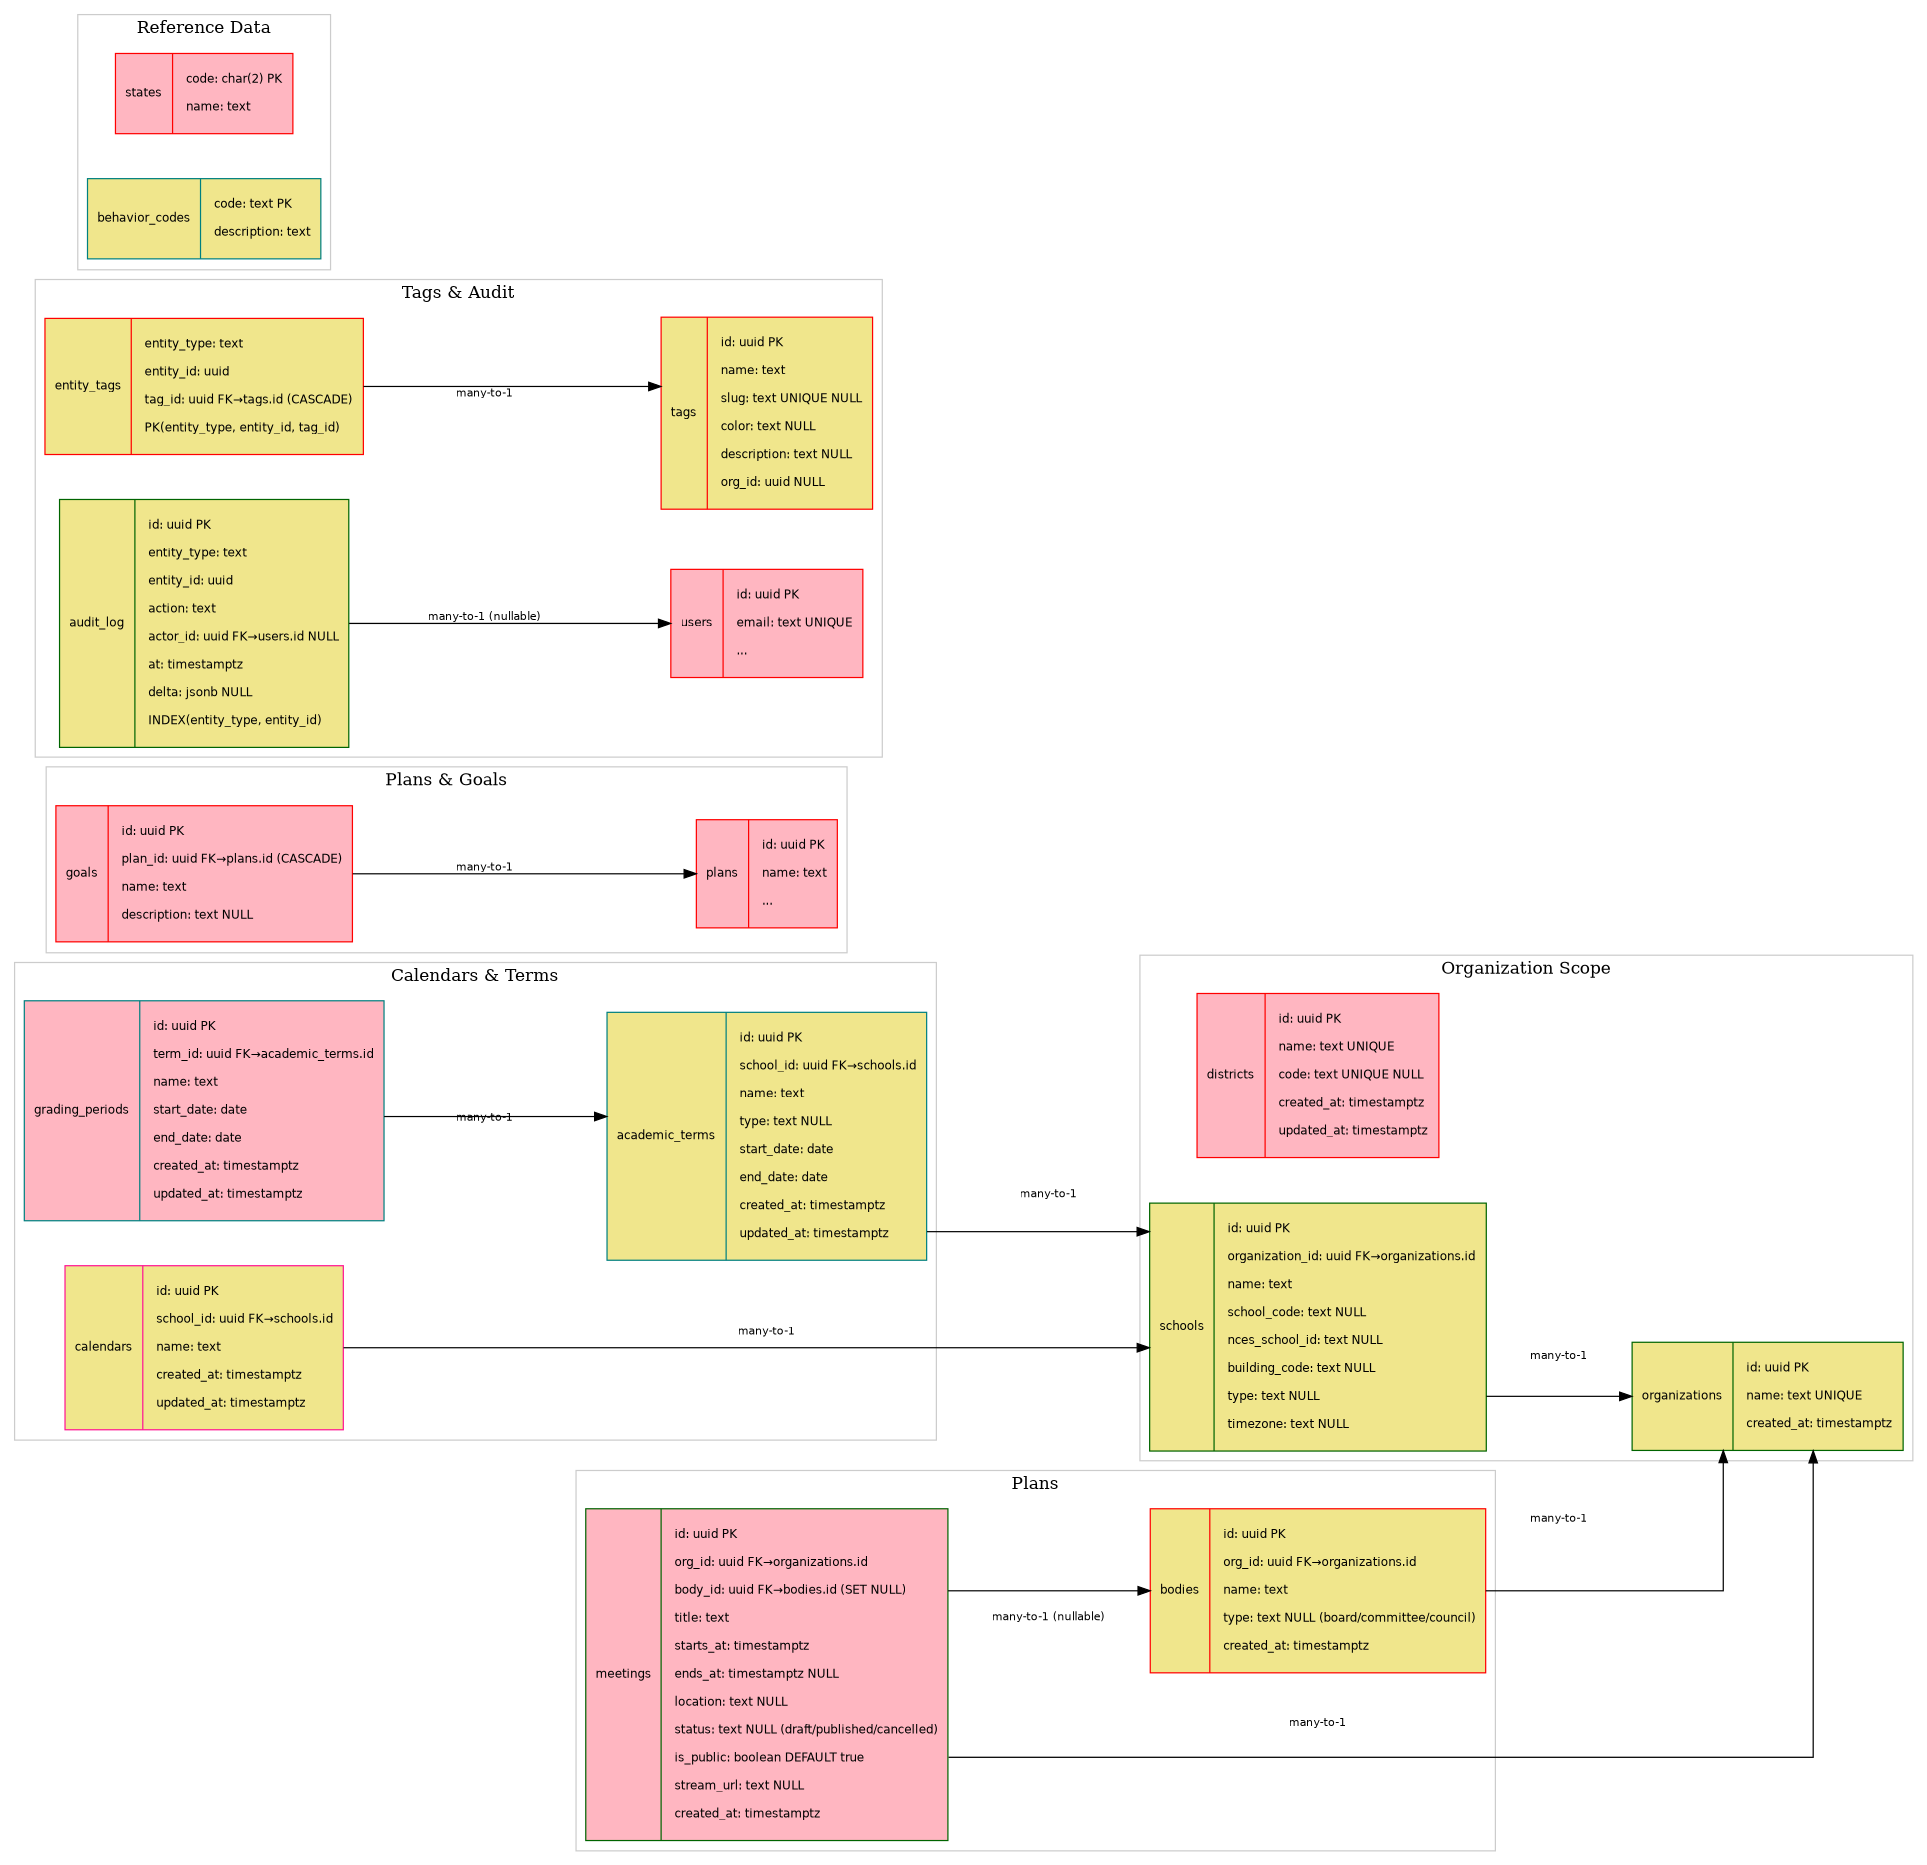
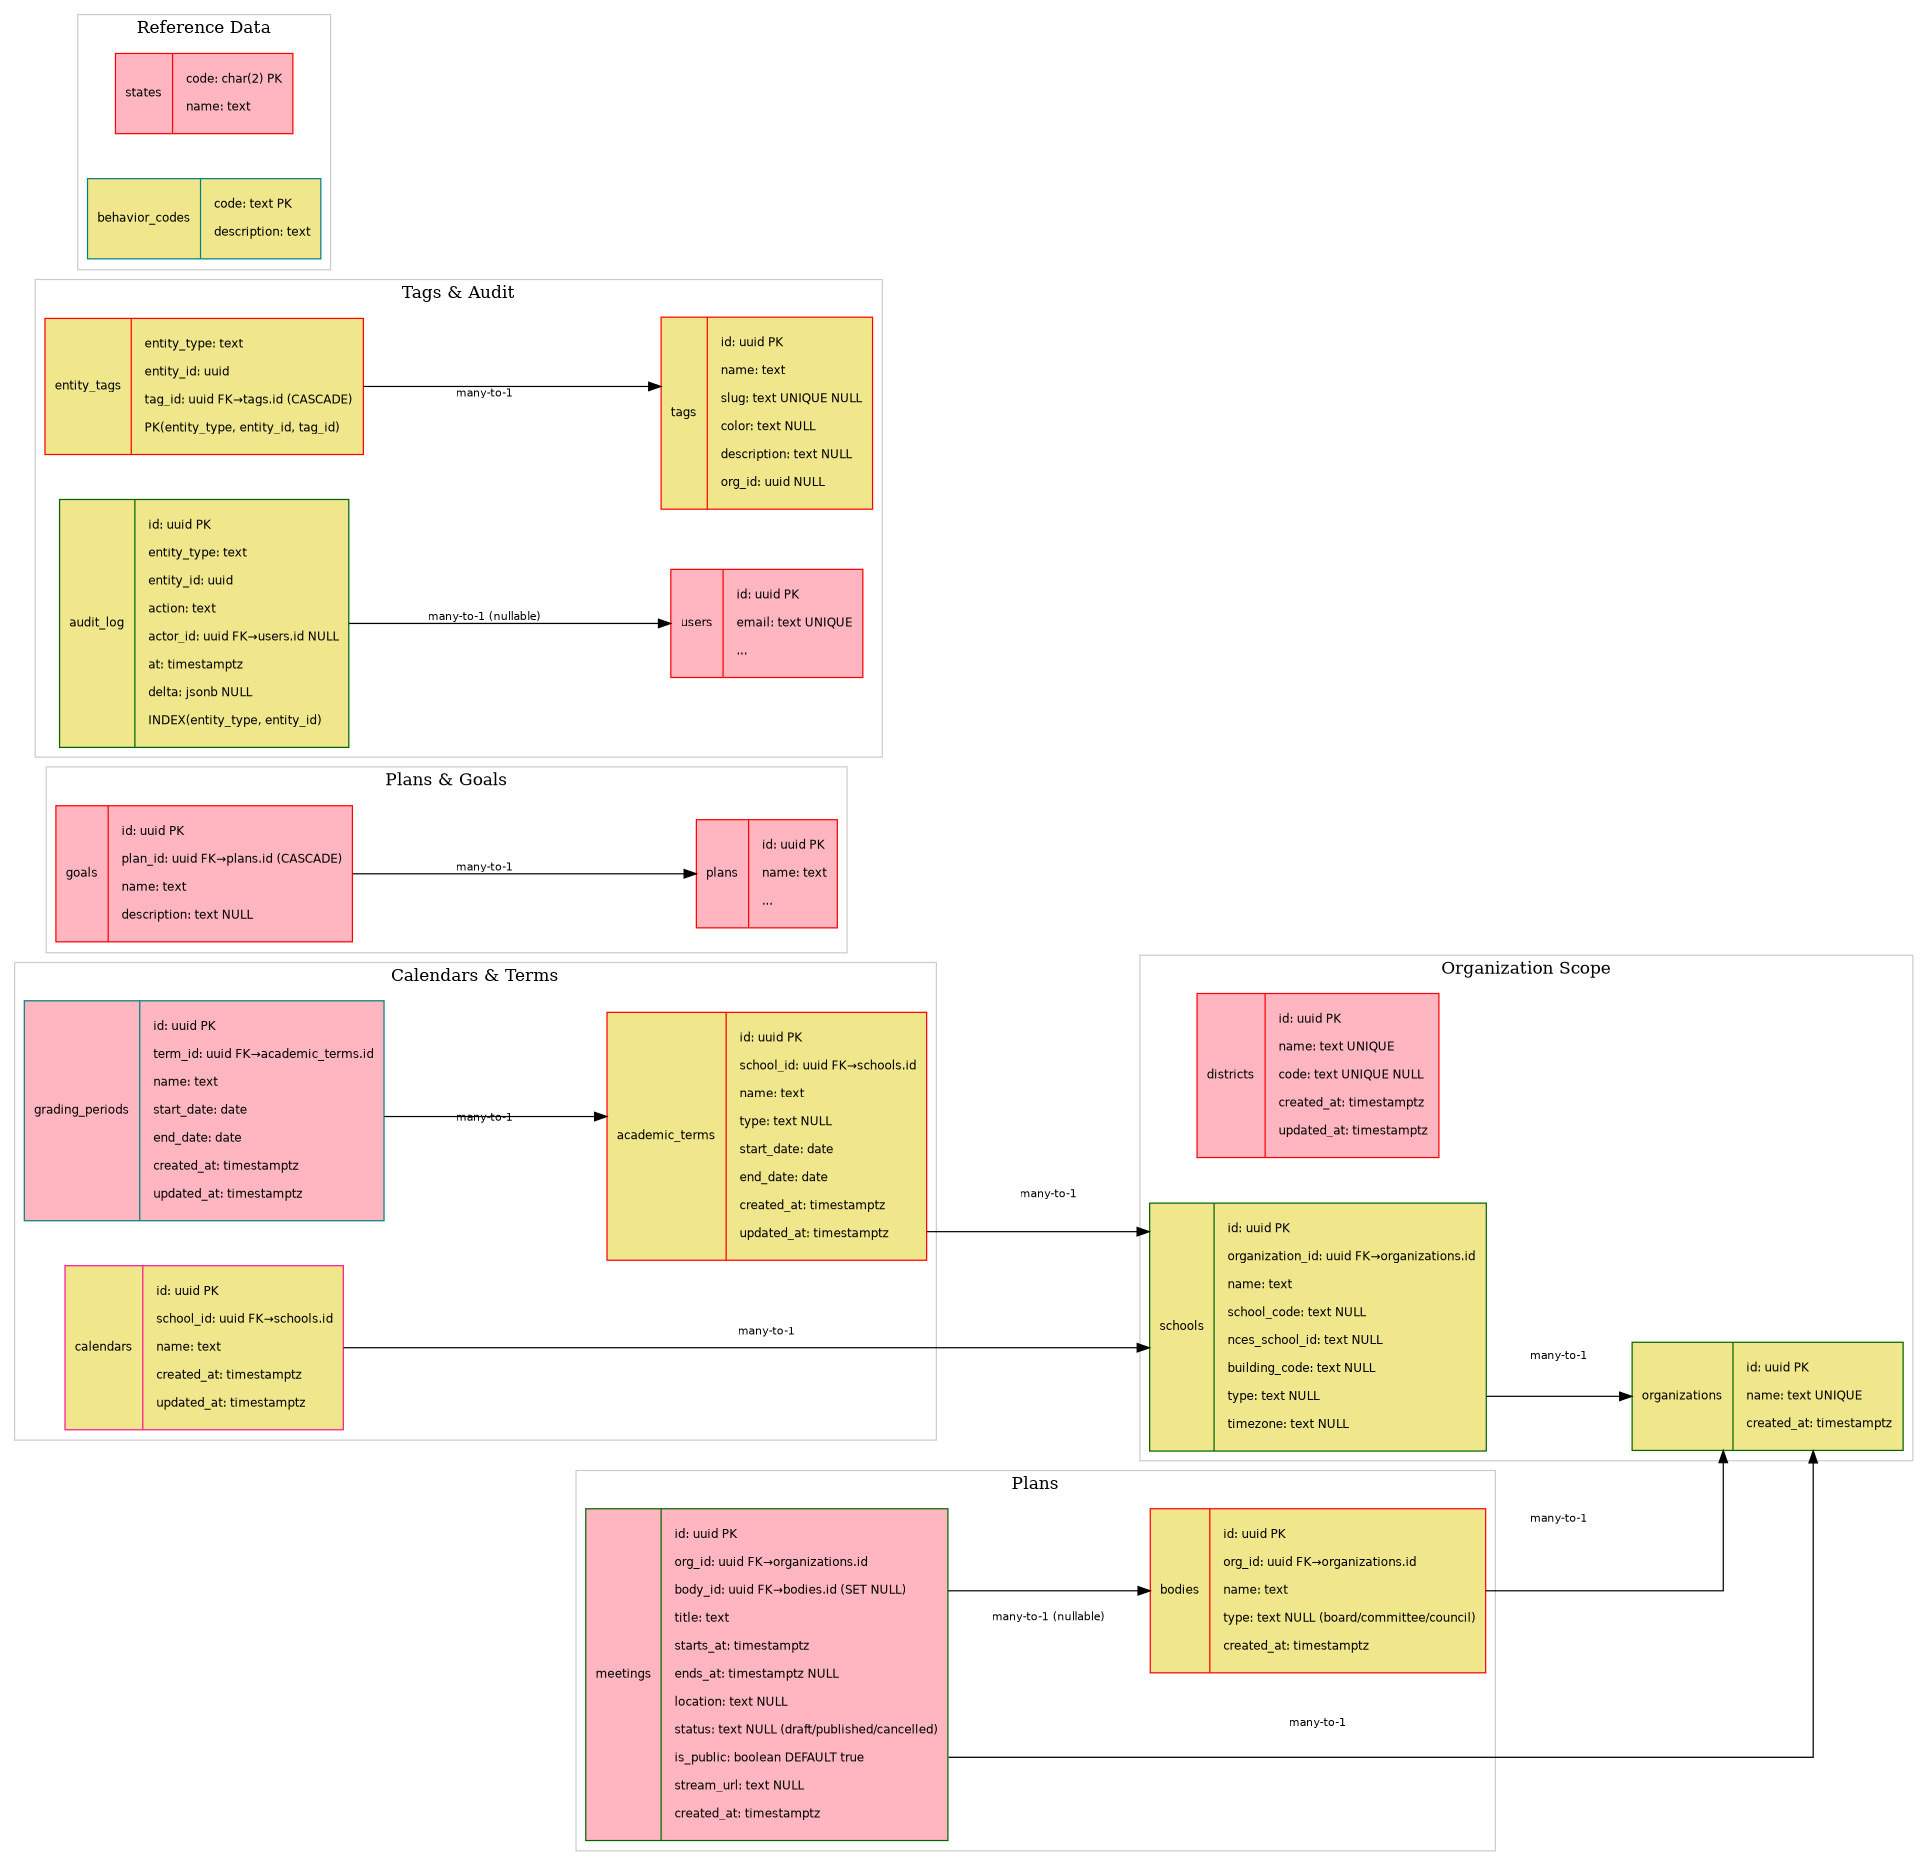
node "academic_terms": color teal -> red
